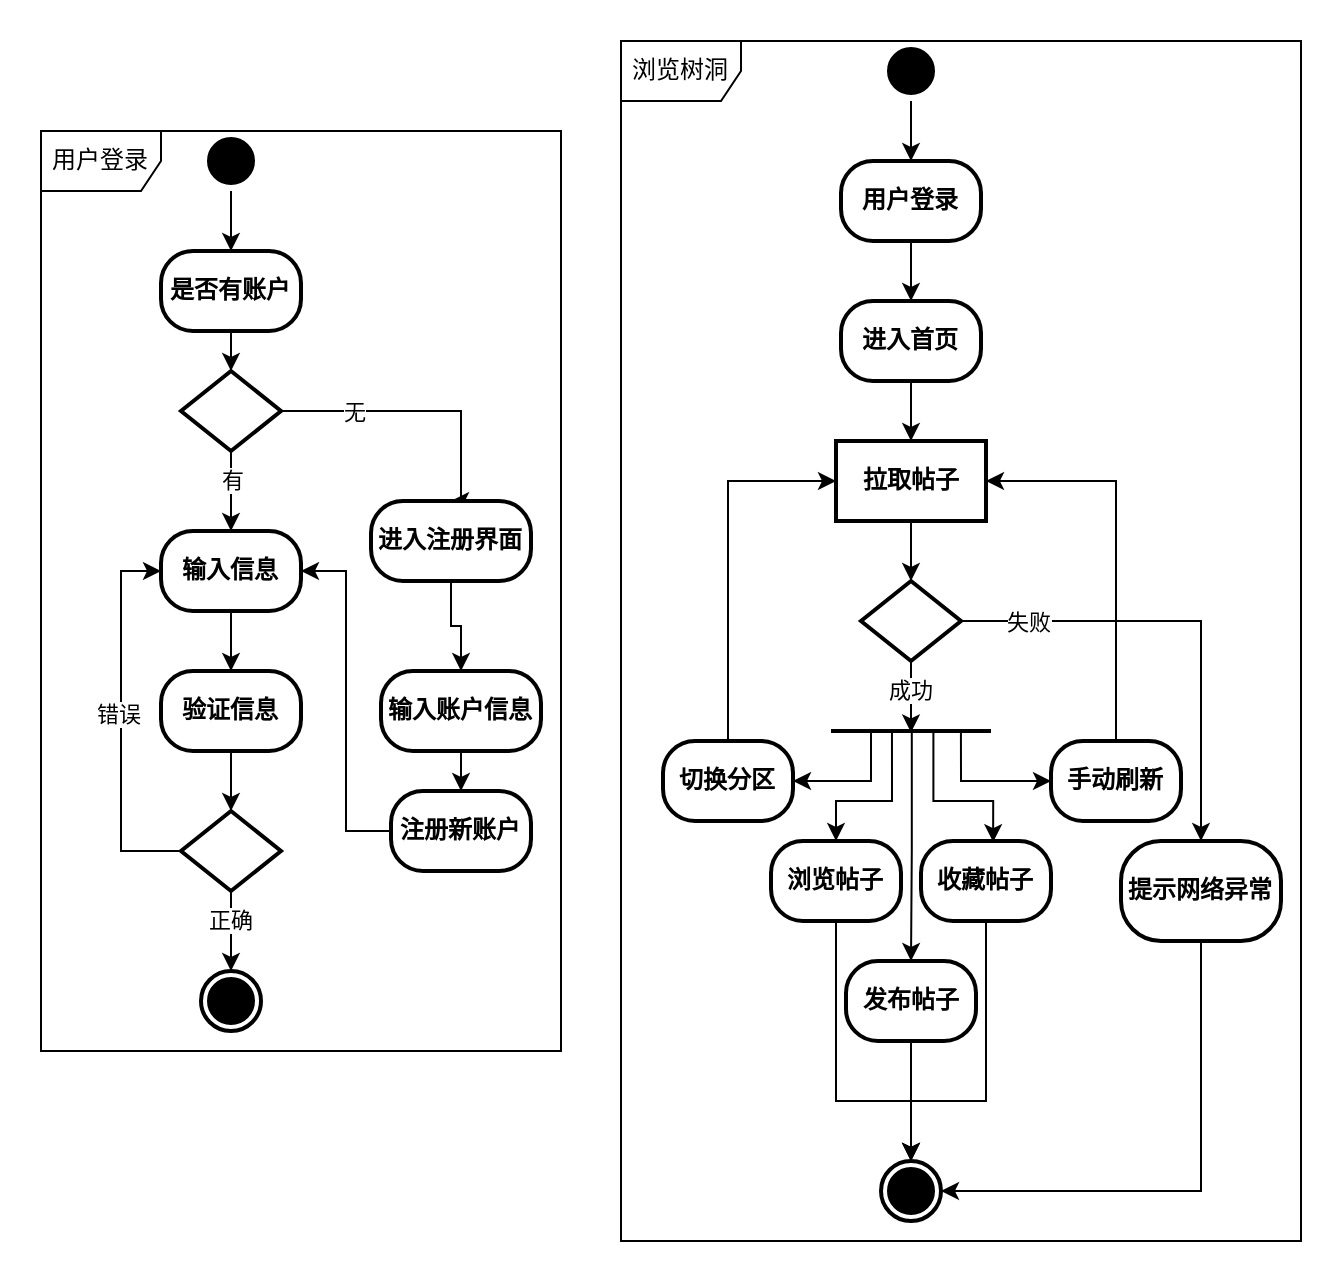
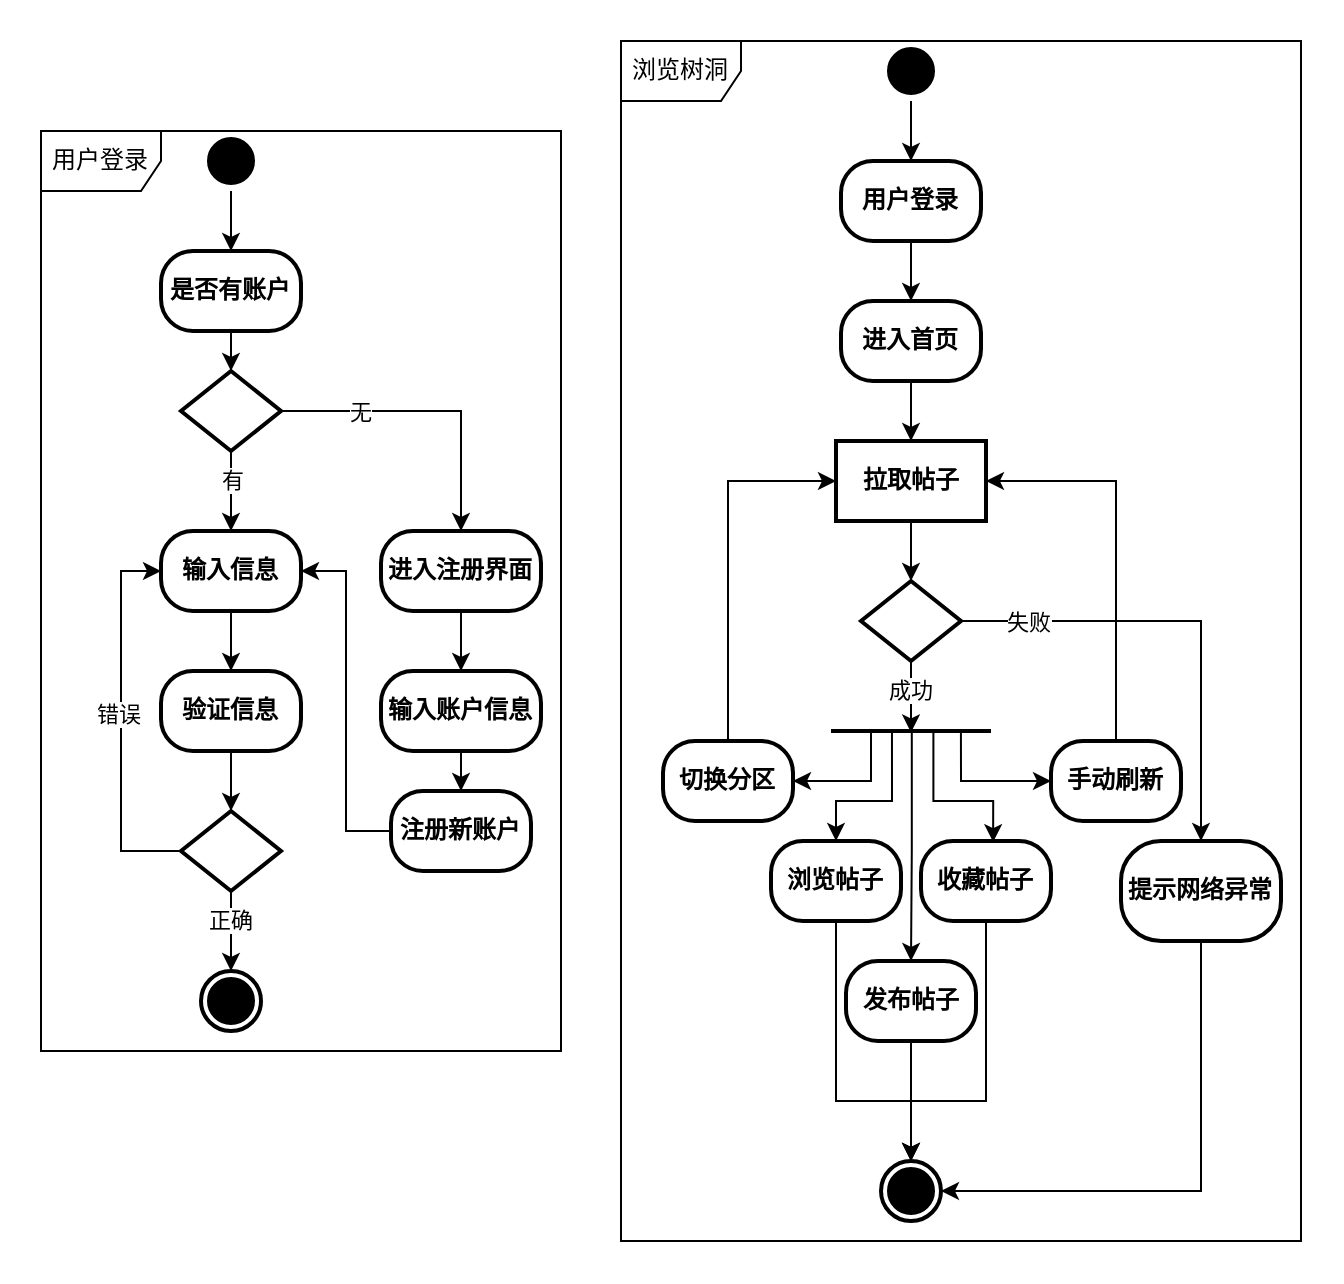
node "进入注册界面": moved (451, 541) -> (461, 571)
